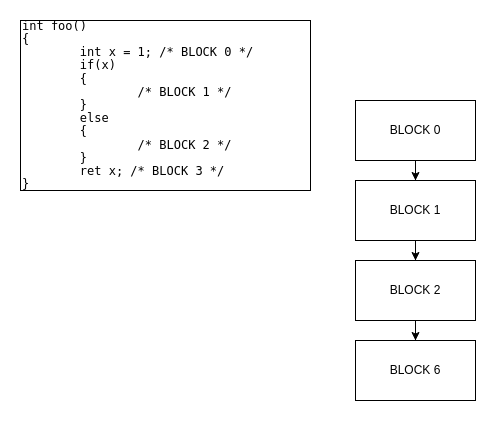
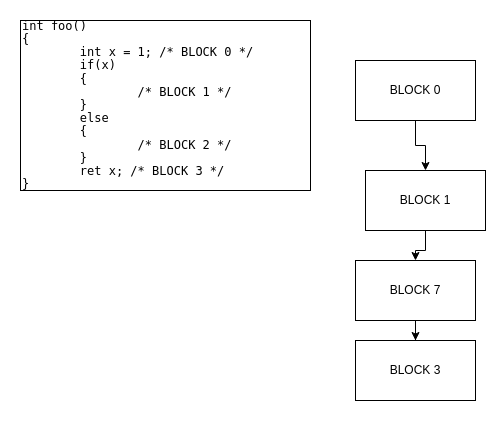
node "BLOCK 0": moved (416, 131) -> (416, 91)
node "BLOCK 1": moved (416, 211) -> (426, 201)
node "BLOCK 2": label "BLOCK 2" -> "BLOCK 7"
node "BLOCK 6": label "BLOCK 6" -> "BLOCK 3"
